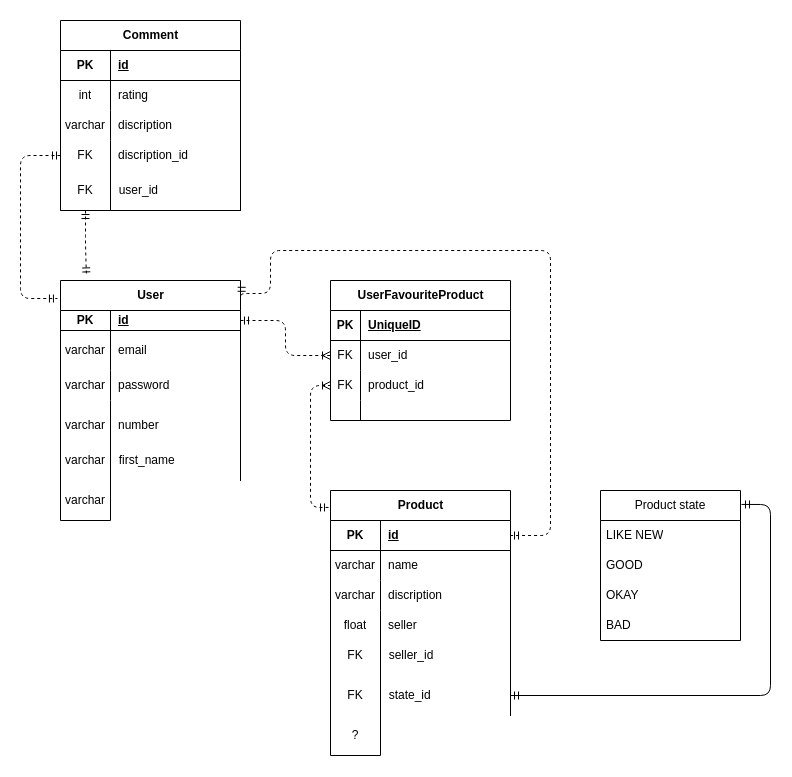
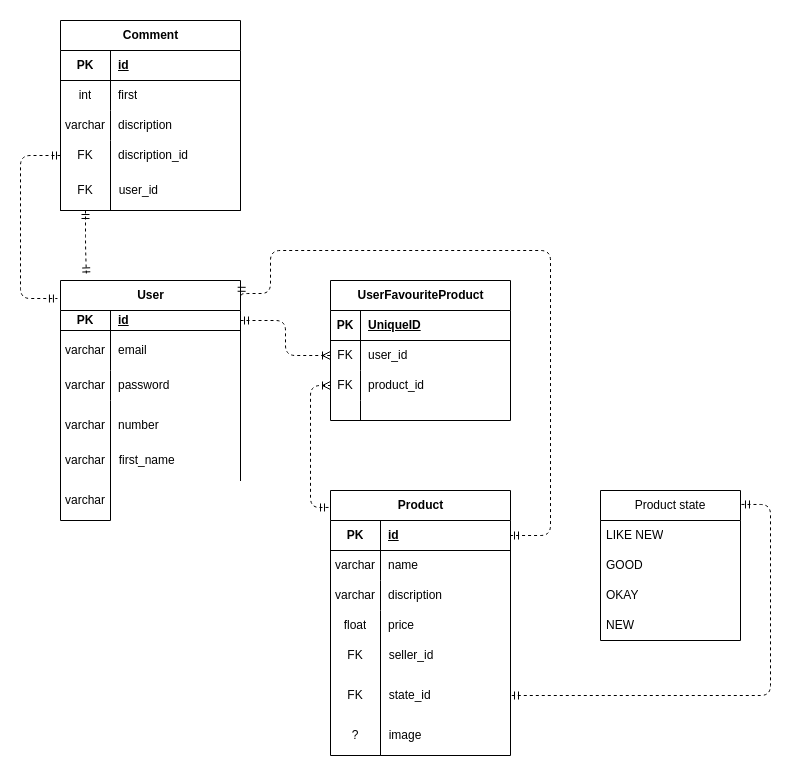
node "rating": label "rating" -> "first"
node "seller": label "seller" -> "price"
node "BAD": label "BAD" -> "NEW"
edge "Product state" -- "state_id": style solid -> dashed
node "image": added
